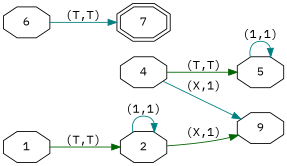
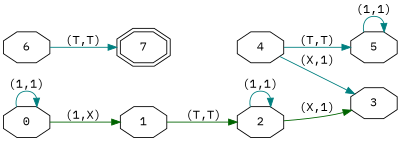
edge "4" -> "5": color darkgreen -> teal
node "0": added
node "9": label "9" -> "3"
